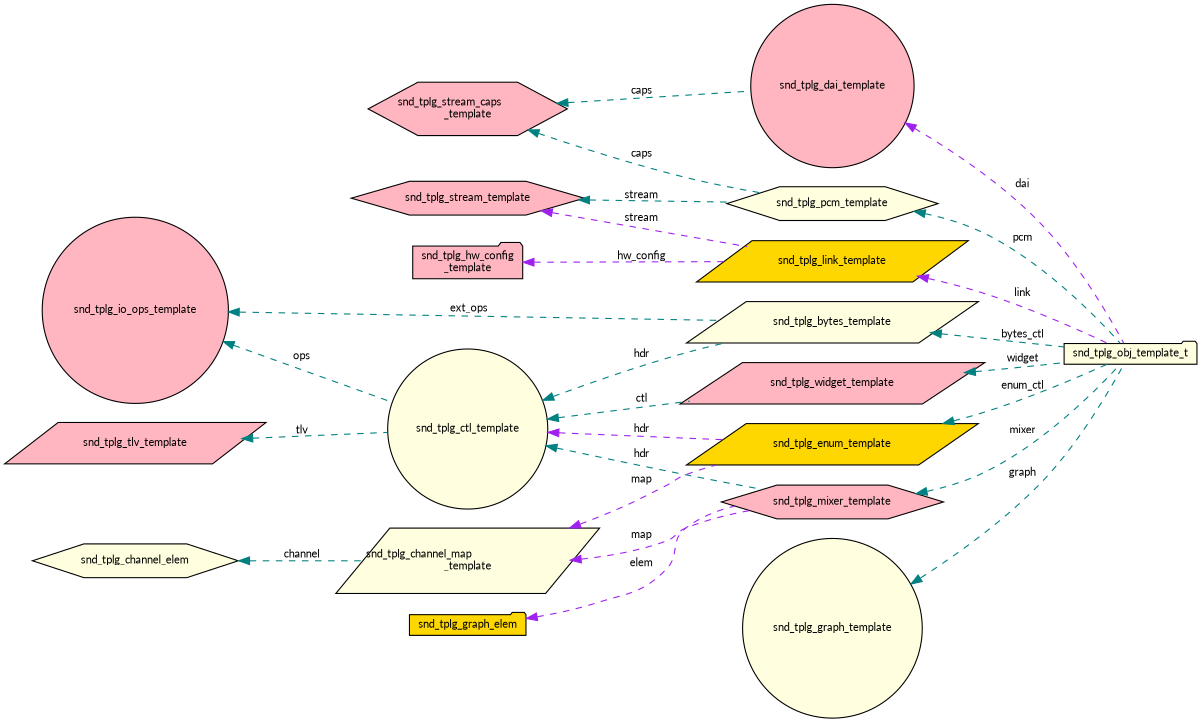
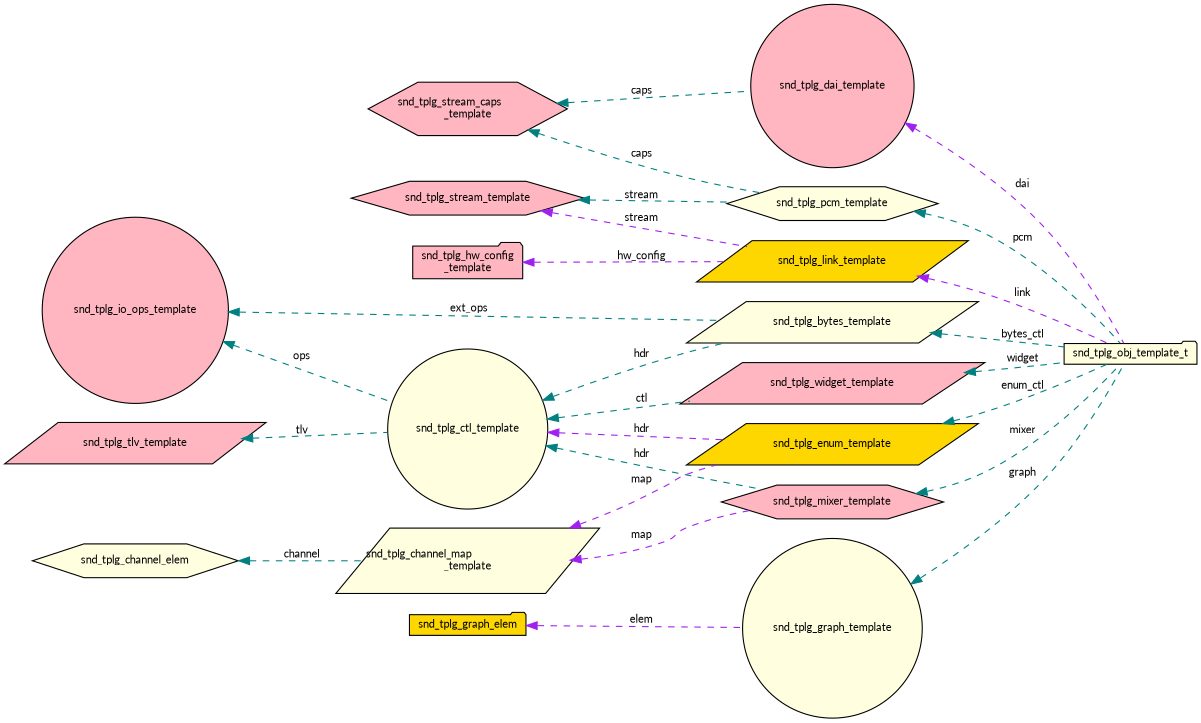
edge "snd_tplg_mixer_template" -> "snd_tplg_graph_elem": now "snd_tplg_graph_template" -> "snd_tplg_graph_elem"
